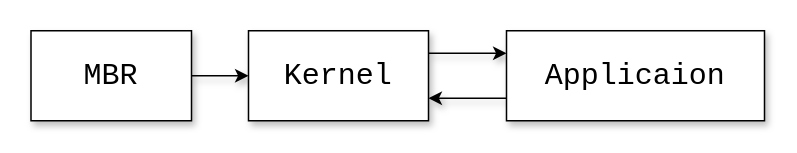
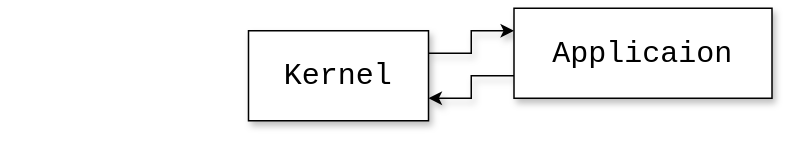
node "MBR": removed
edge "MBR" -> "Kernel": removed
node "Applicaion": moved (635, 76) -> (643, 53)
